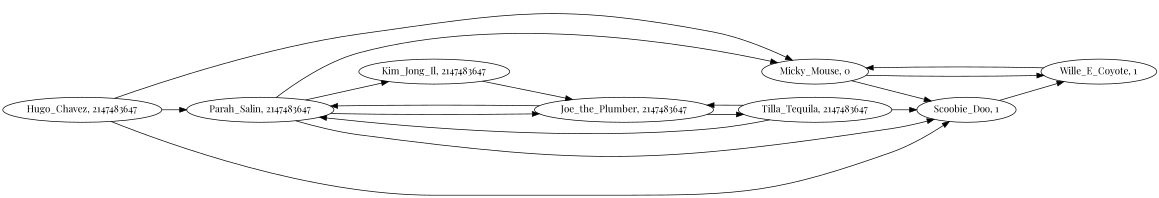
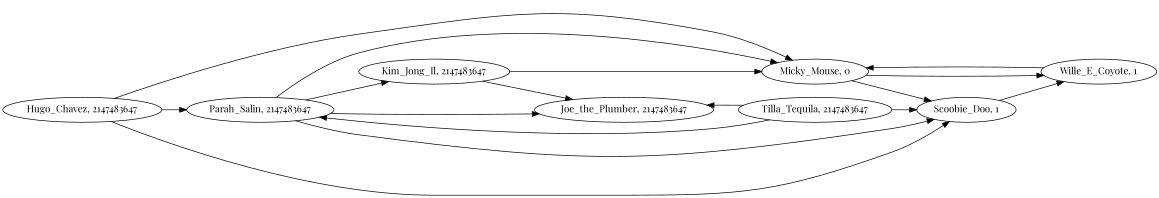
edge "Kim_Jong_Il, 2147483647" -> "Micky_Mouse, 0": added
edge "Joe_the_Plumber, 2147483647" -> "Parah_Salin, 2147483647": removed
edge "Joe_the_Plumber, 2147483647" -> "Tilla_Tequila, 2147483647": removed
